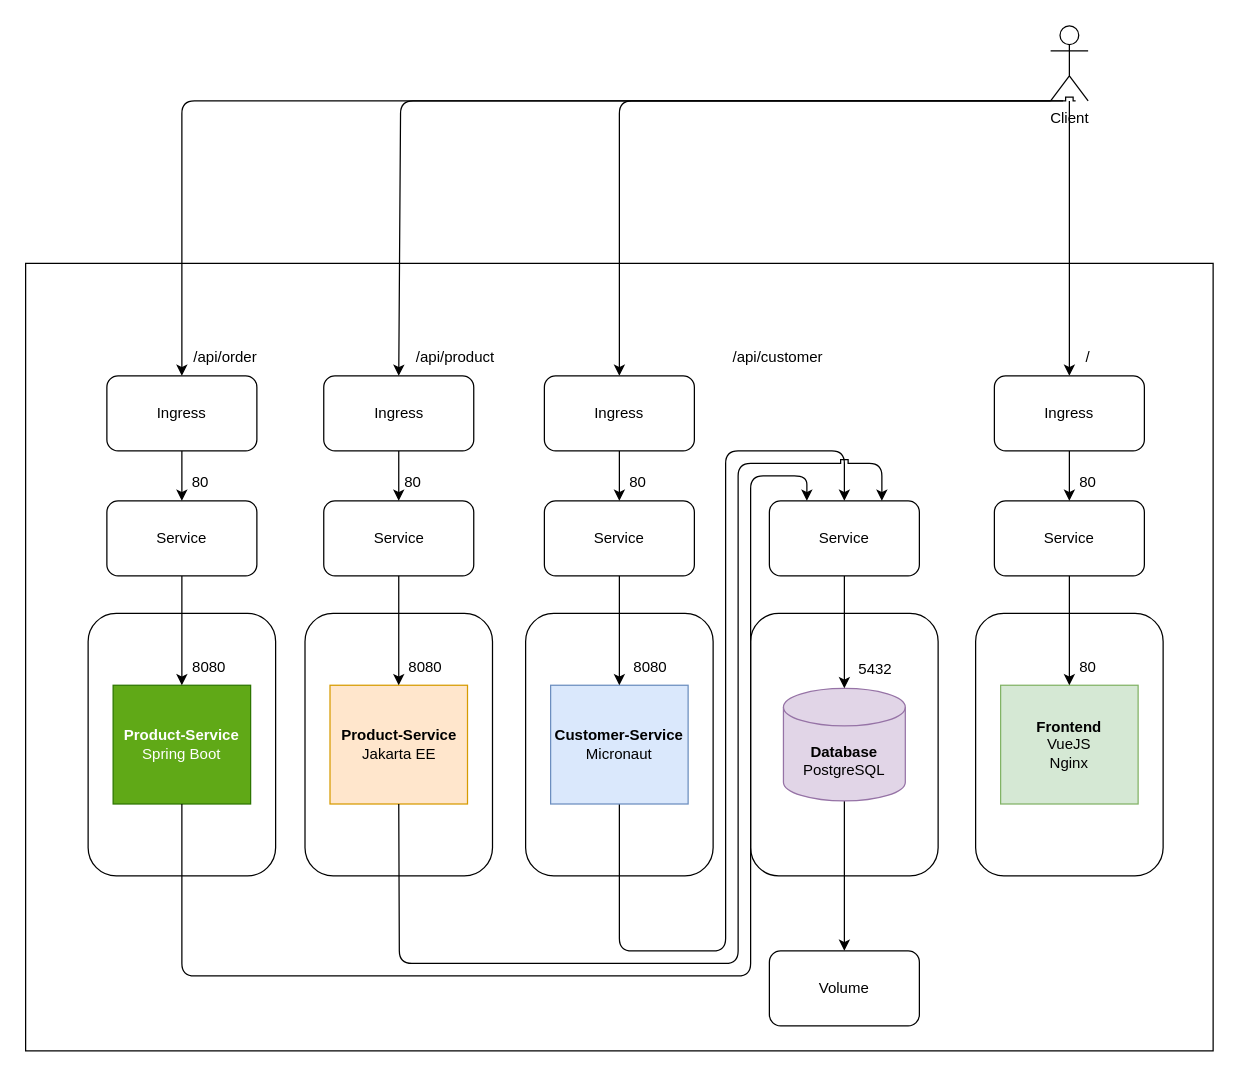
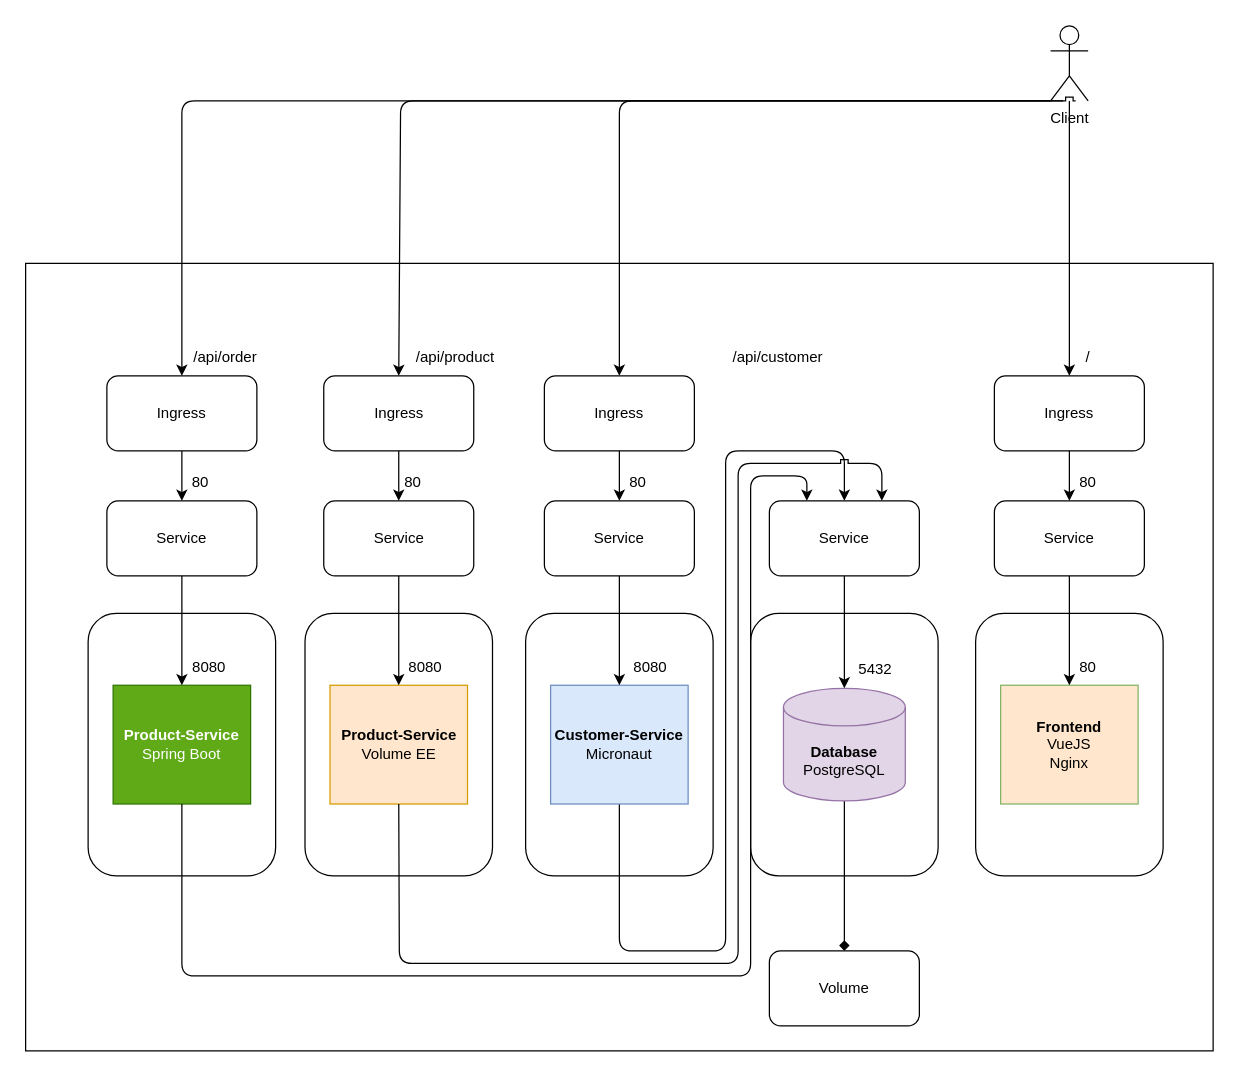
node "Product-Service Jakarta EE": label "Product-Service Jakarta EE" -> "Product-Service Volume EE"
node "Frontend VueJS Nginx": fillcolor #d5e8d4 -> #ffe6cc
edge "Database PostgreSQL" -> "Volume": arrowhead classic -> diamond
